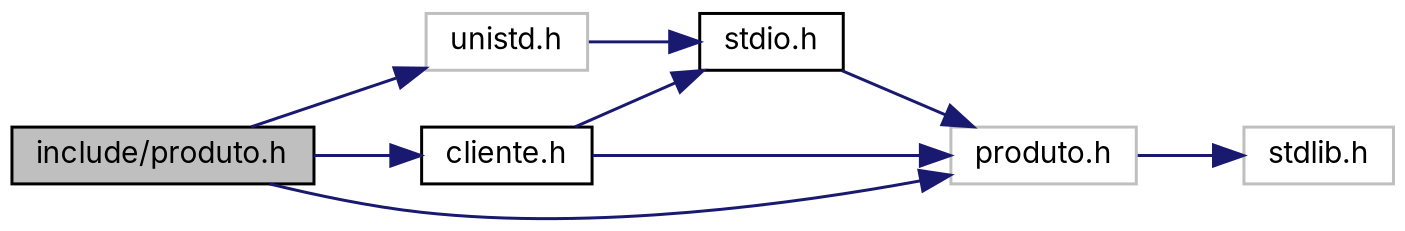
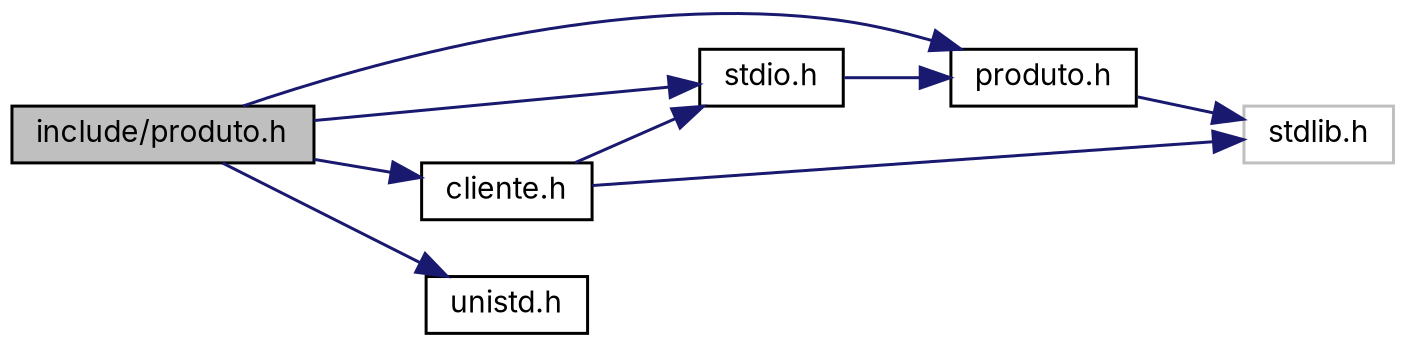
node "unistd.h": color grey75 -> black
edge "unistd.h" -> "stdio.h": now "include/produto.h" -> "stdio.h"
edge "cliente.h" -> "produto.h": now "cliente.h" -> "stdlib.h"
node "produto.h": color grey75 -> black
